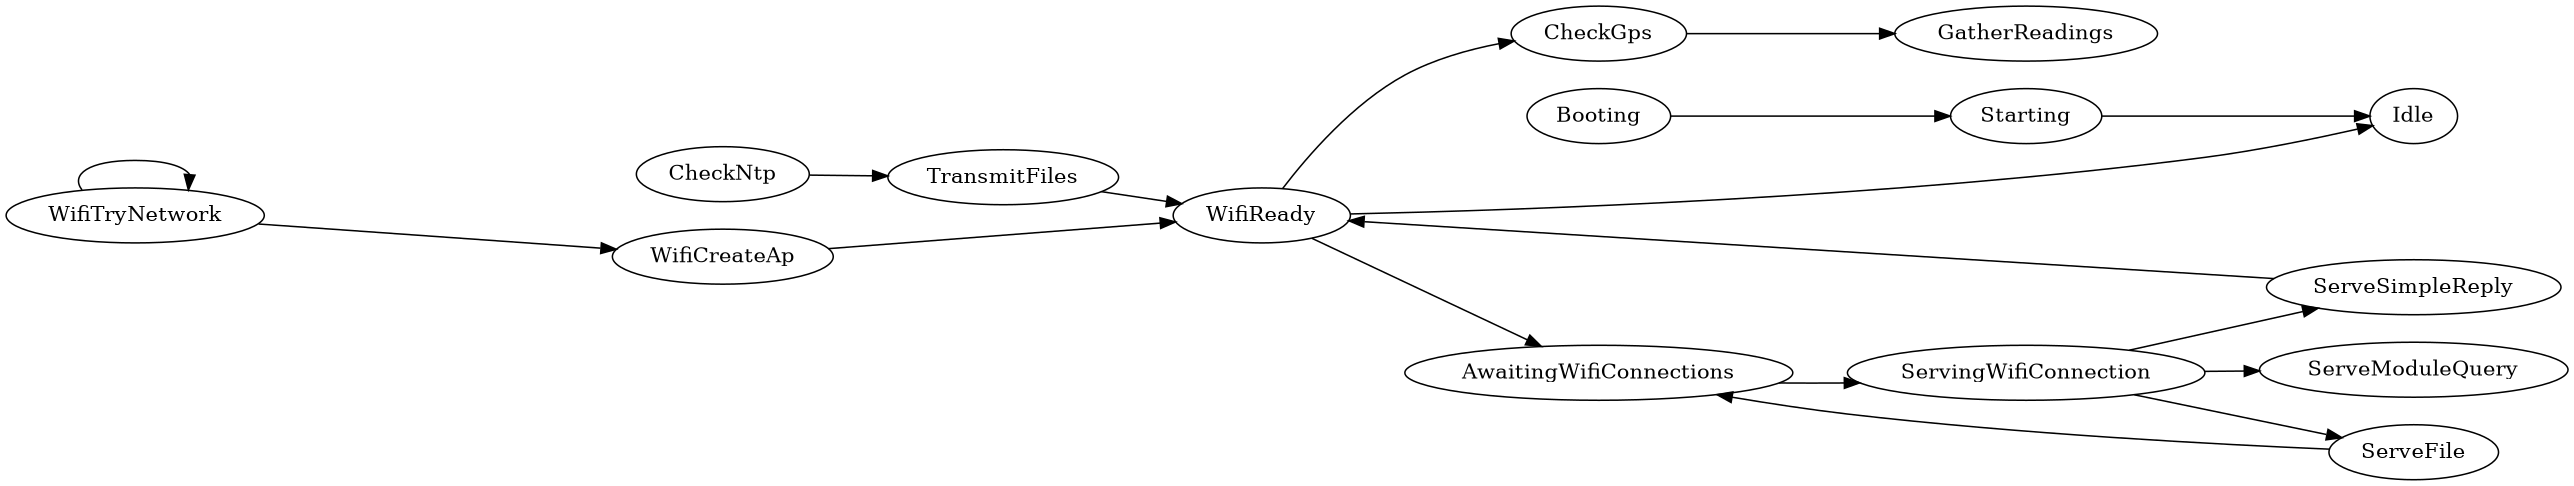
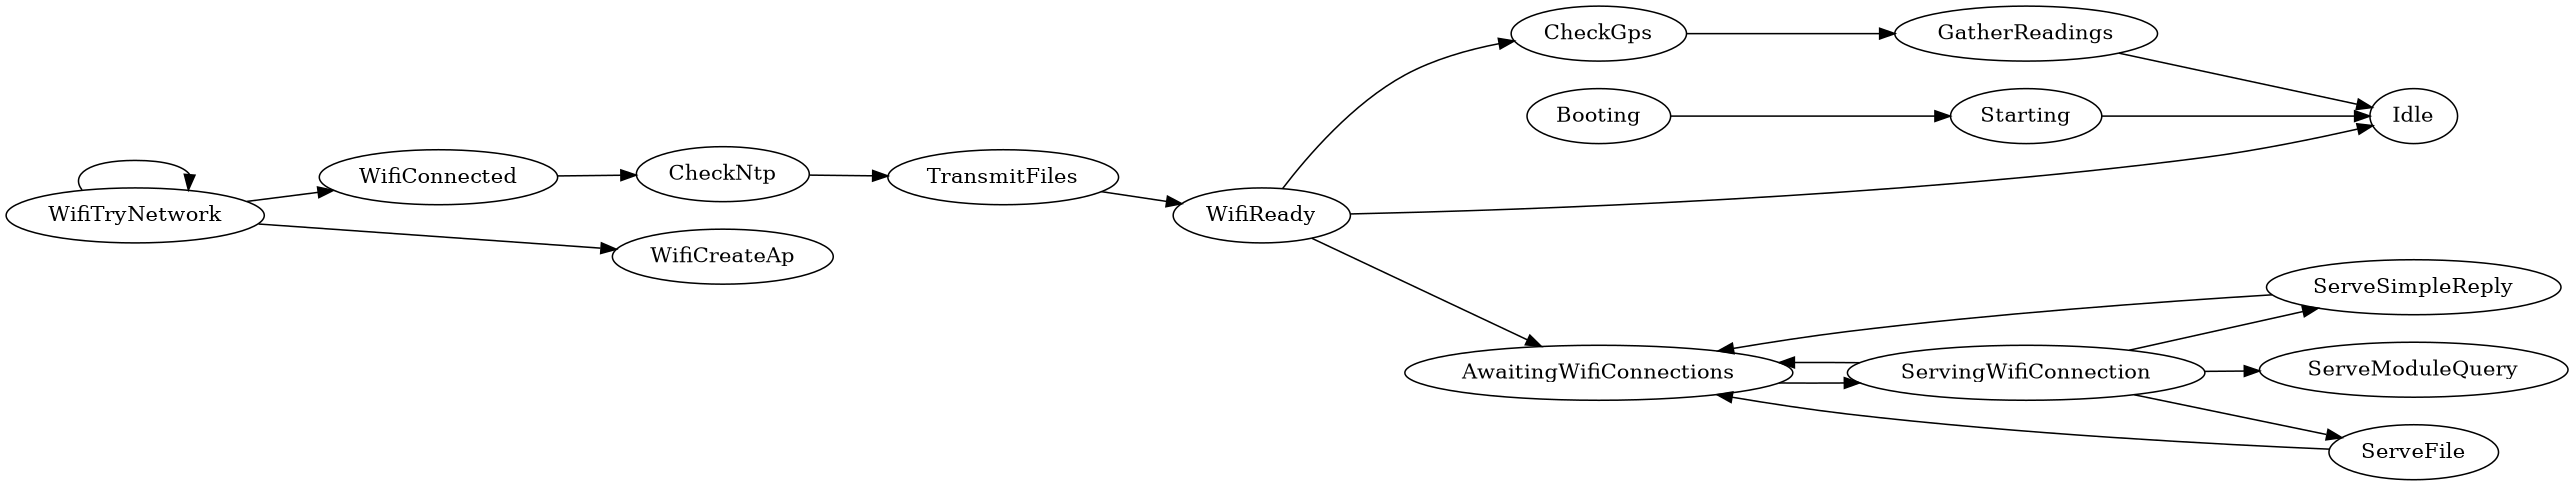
edge "GatherReadings" -> "Idle": added
node "WifiConnected": added
edge "WifiCreateAp" -> "WifiReady": removed
edge "ServeSimpleReply" -> "WifiReady": now "ServeSimpleReply" -> "AwaitingWifiConnections"
edge "ServingWifiConnection" -> "AwaitingWifiConnections": added
